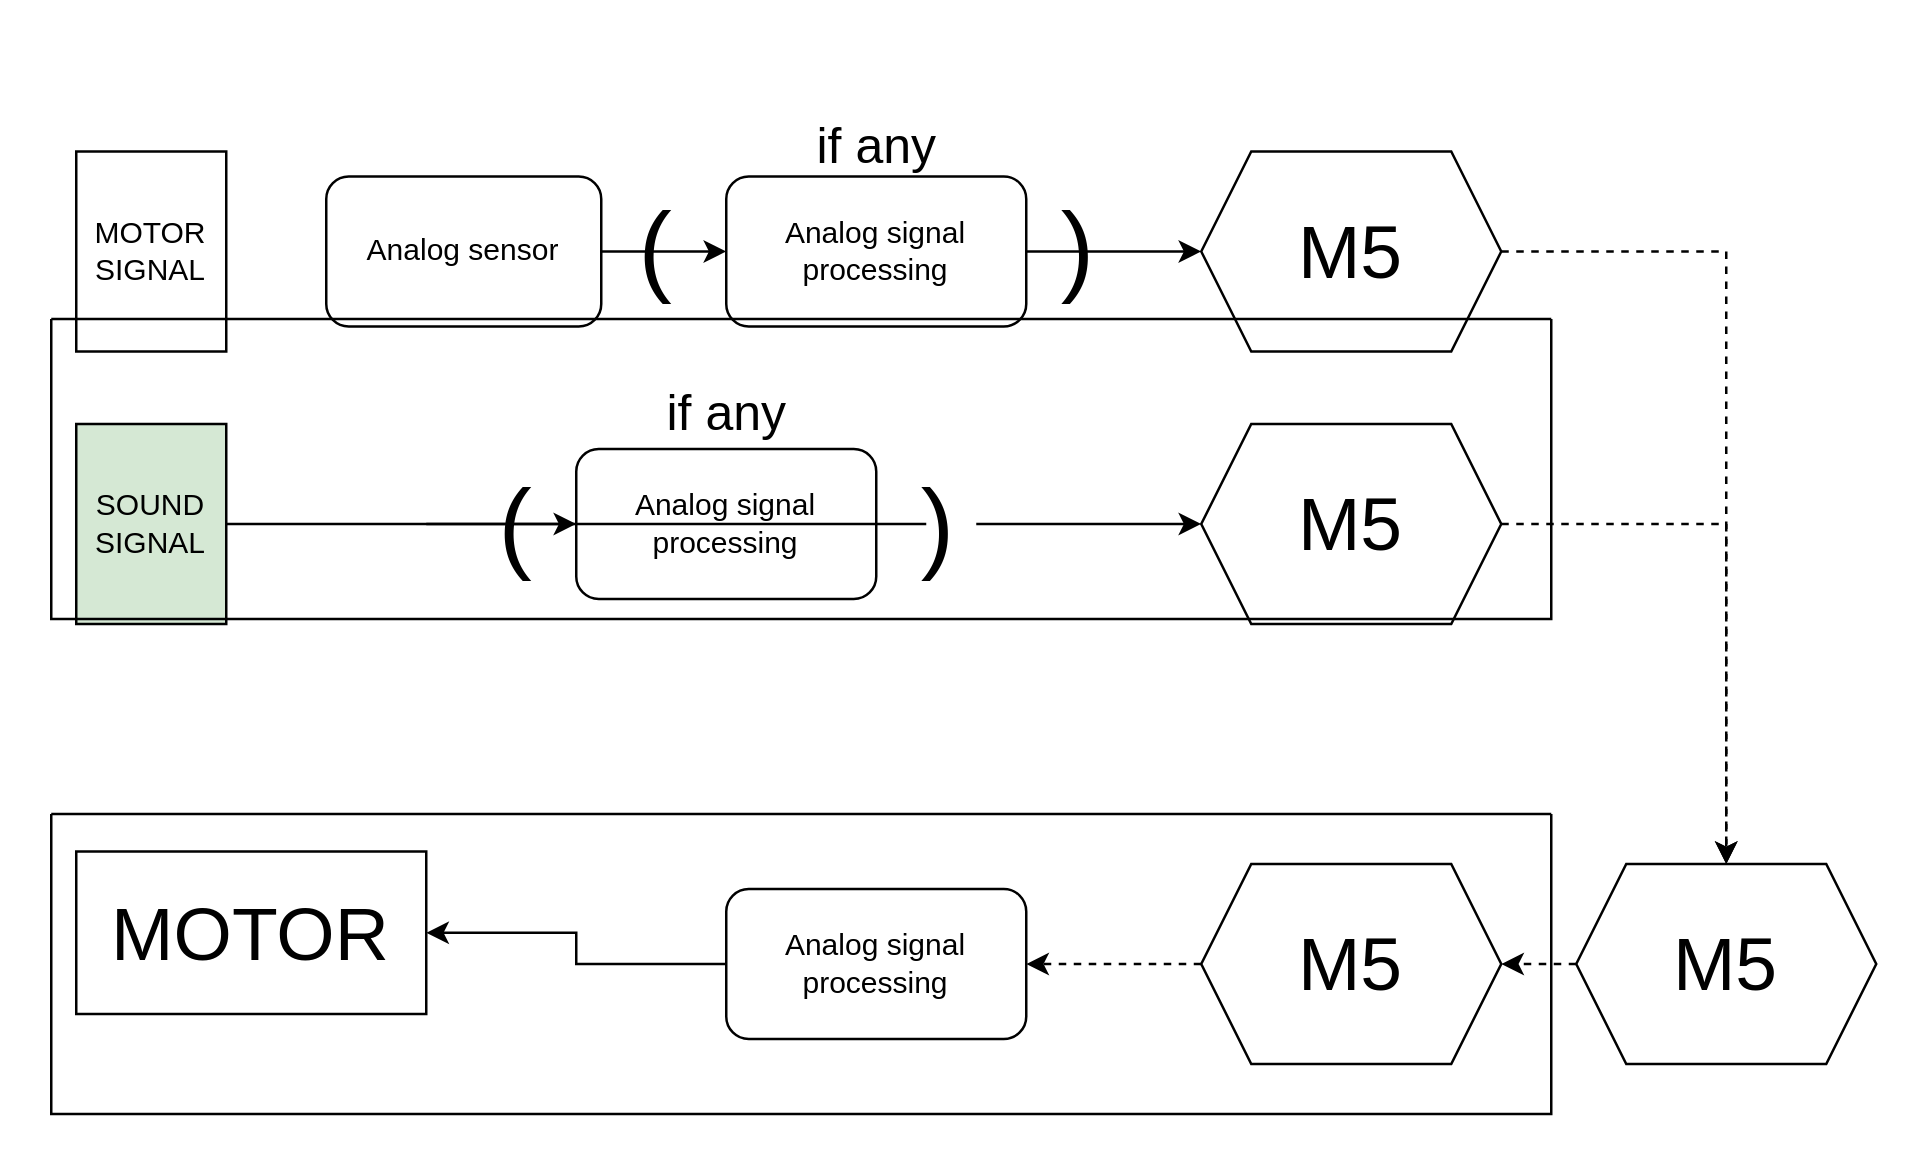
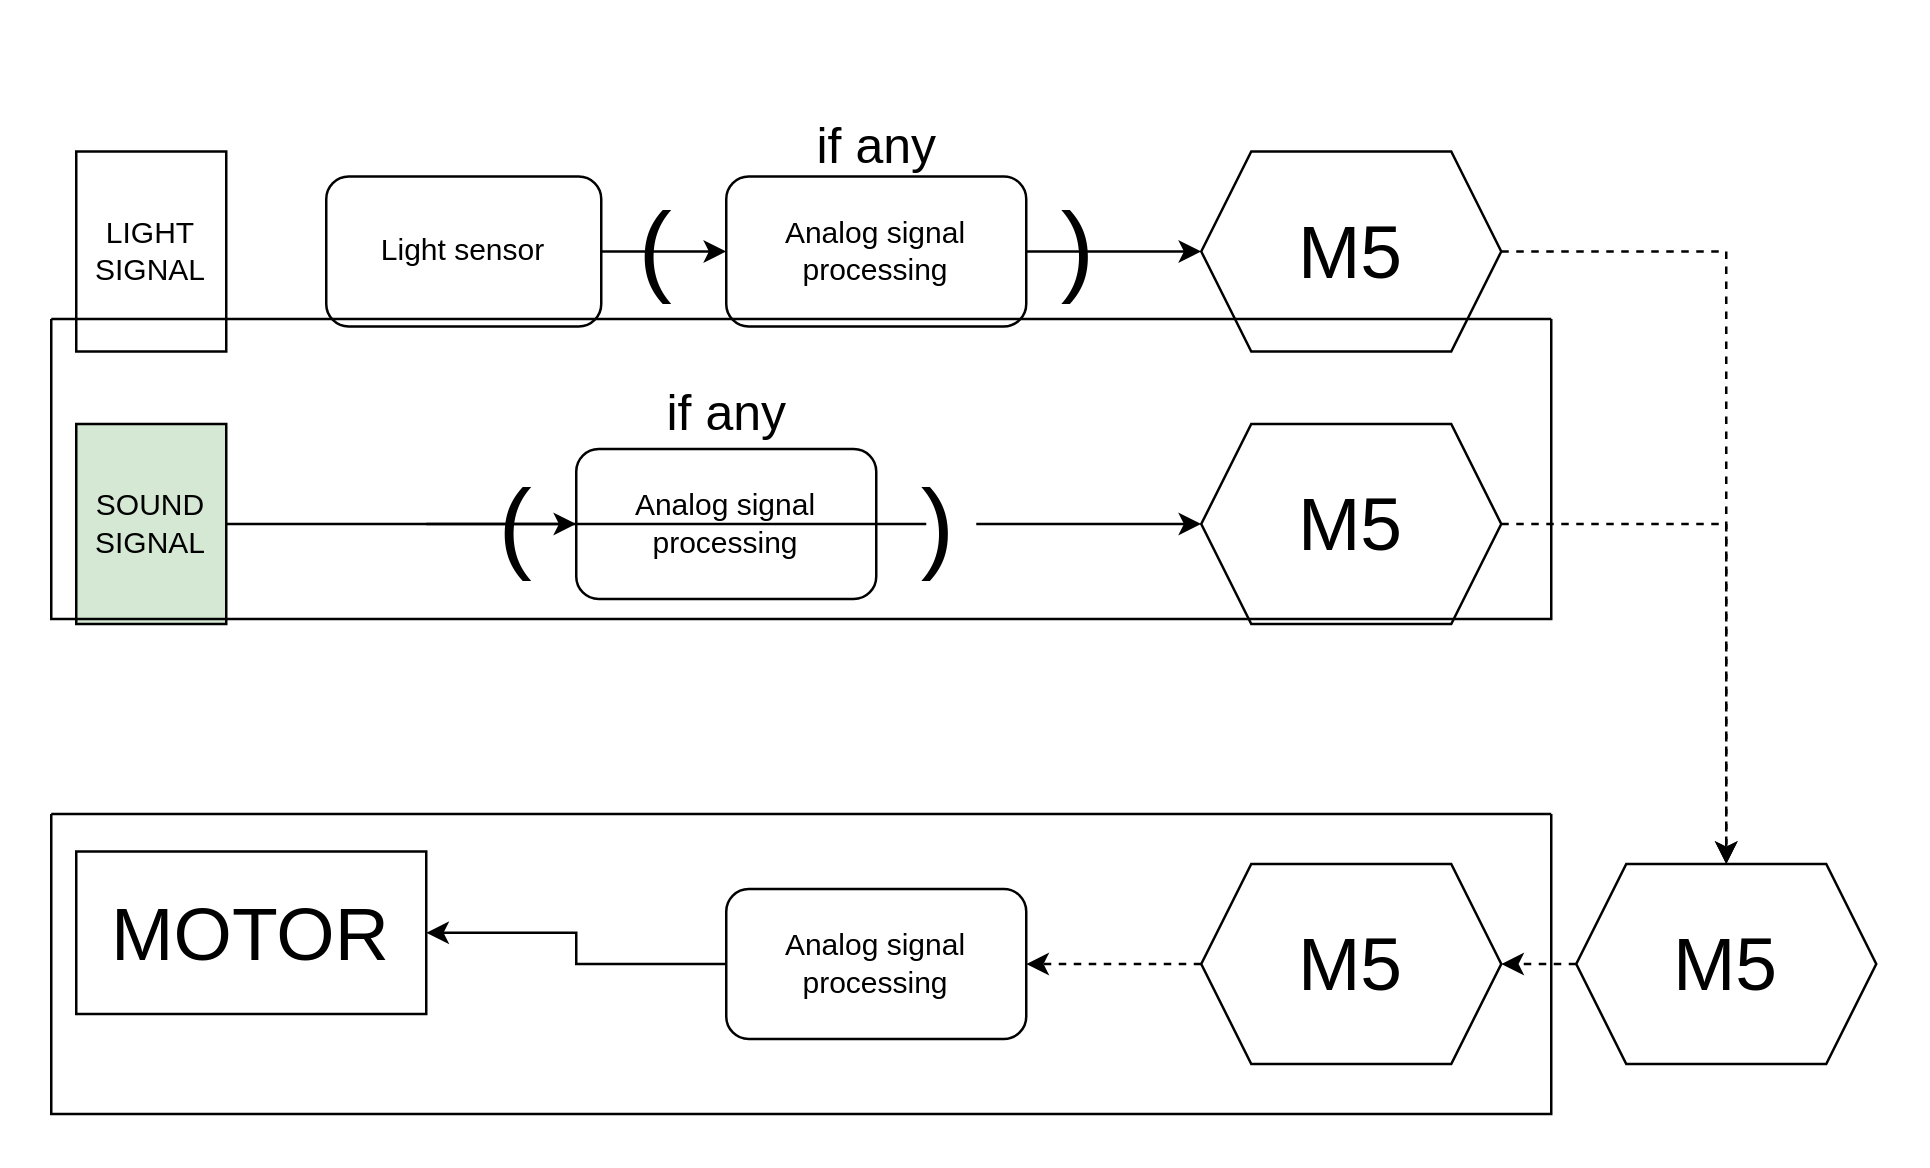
node "MOTOR SIGNAL": label "MOTOR SIGNAL" -> "LIGHT SIGNAL"
node "Analog sensor": label "Analog sensor" -> "Light sensor"
